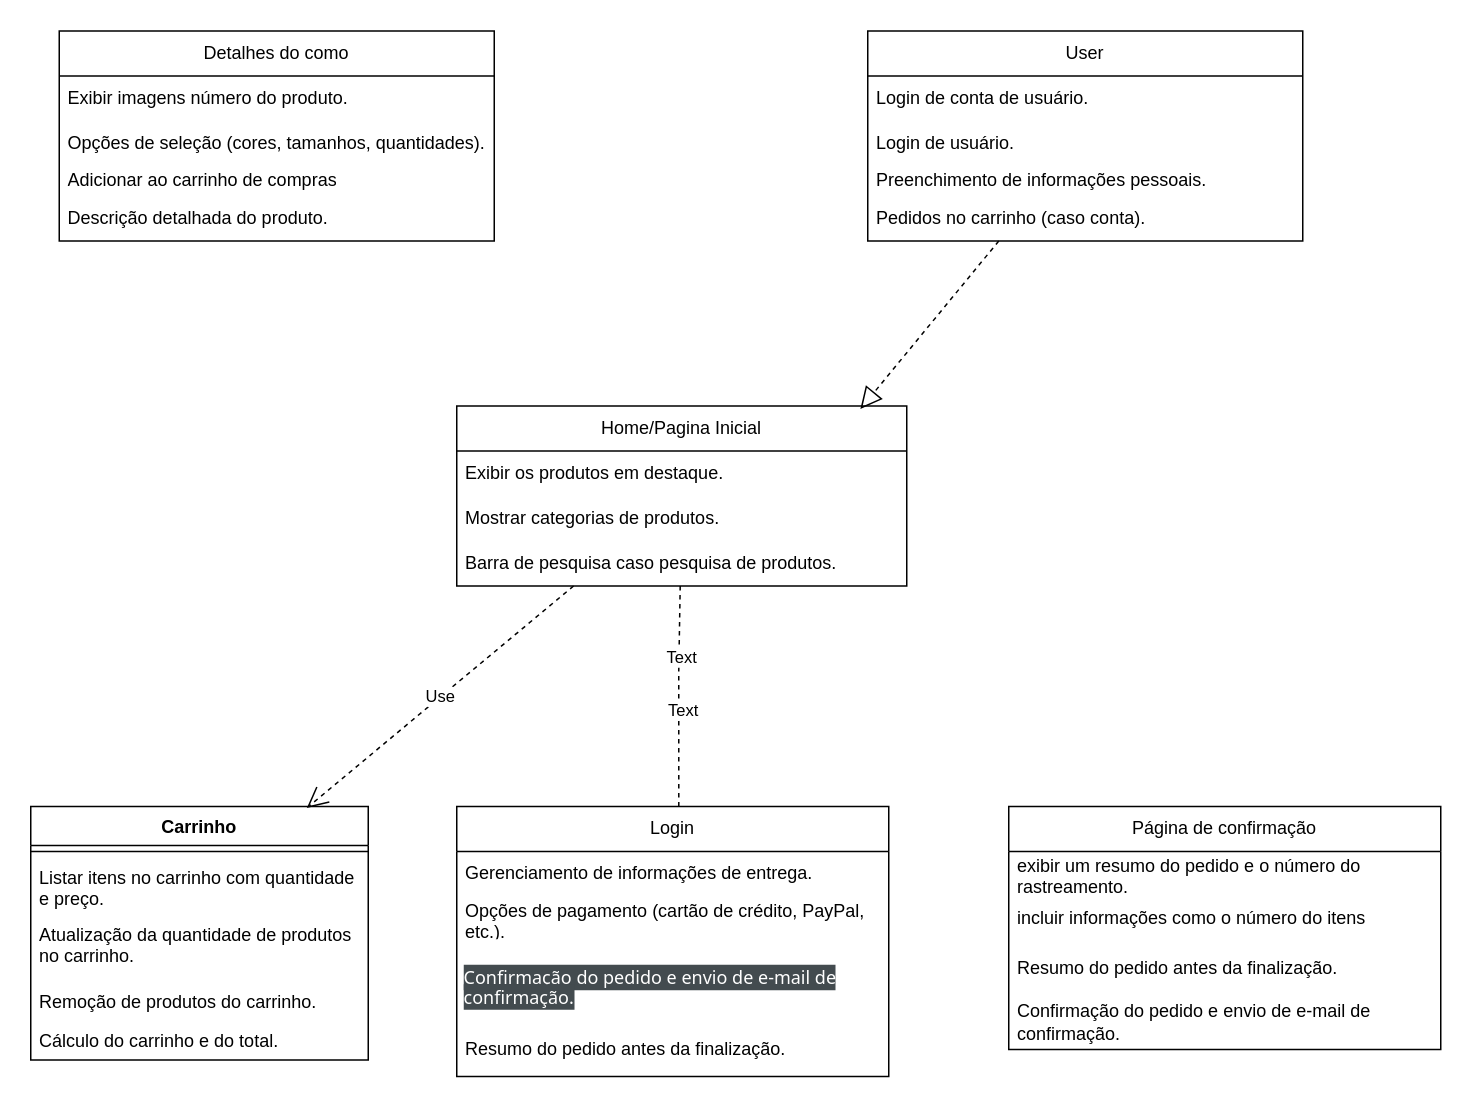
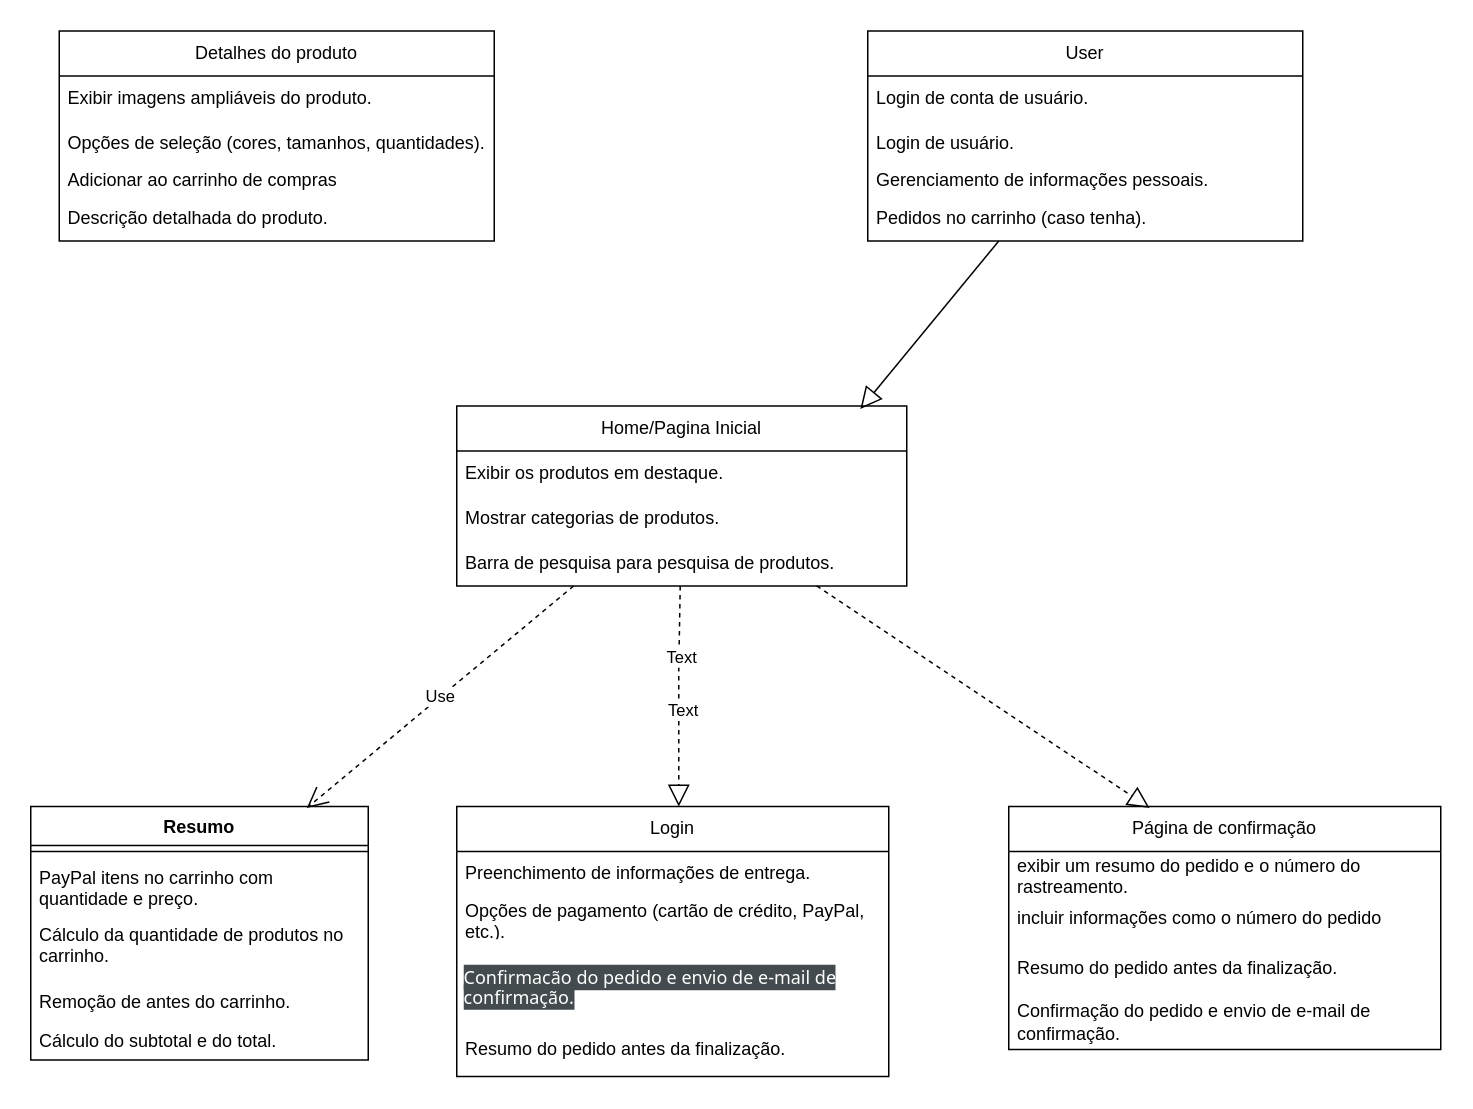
node "Detalhes do como": label "Detalhes do como" -> "Detalhes do produto"
node "Exibir imagens número do produto.": label "Exibir imagens número do produto." -> "Exibir imagens ampliáveis do produto."
node "Preenchimento de informações pessoais.": label "Preenchimento de informações pessoais." -> "Gerenciamento de informações pessoais."
node "Pedidos no carrinho (caso conta).": label "Pedidos no carrinho (caso conta)." -> "Pedidos no carrinho (caso tenha)."
edge "User" -> "Home/Pagina Inicial": style dashed -> solid
node "Barra de pesquisa caso pesquisa de produtos.": label "Barra de pesquisa caso pesquisa de produtos." -> "Barra de pesquisa para pesquisa de produtos."
edge "Home/Pagina Inicial" -> "Página de confirmação": added
edge "Home/Pagina Inicial" -- "Login": arrowhead none -> block
node "Carrinho": label "Carrinho" -> "Resumo"
node "Gerenciamento de informações de entrega.": label "Gerenciamento de informações de entrega." -> "Preenchimento de informações de entrega."
node "Listar itens no carrinho com quantidade e preço.": label "Listar itens no carrinho com quantidade e preço." -> "PayPal itens no carrinho com quantidade e preço."
node "incluir informações como o número do itens": label "incluir informações como o número do itens" -> "incluir informações como o número do pedido"
node "Atualização da quantidade de produtos no carrinho.": label "Atualização da quantidade de produtos no carrinho." -> "Cálculo da quantidade de produtos no carrinho."
node "Remoção de produtos do carrinho.": label "Remoção de produtos do carrinho." -> "Remoção de antes do carrinho."
node "Cálculo do carrinho e do total.": label "Cálculo do carrinho e do total." -> "Cálculo do subtotal e do total."
